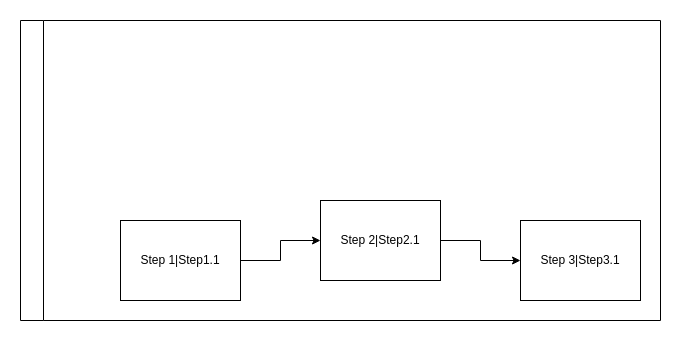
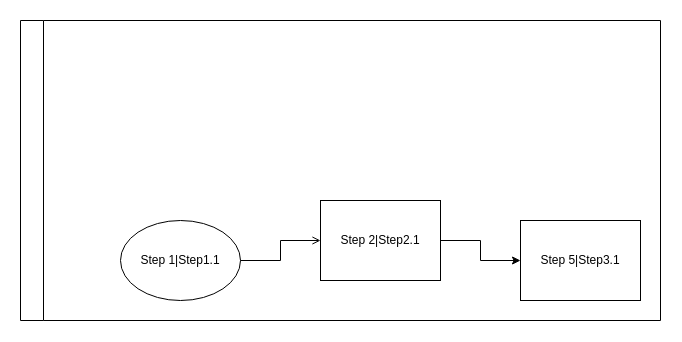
edge "Step 1|Step1.1" -> "Step 2|Step2.1": arrowhead classic -> open
node "Step 1|Step1.1": shape rectangle -> ellipse
node "Step 3|Step3.1": label "Step 3|Step3.1" -> "Step 5|Step3.1"
